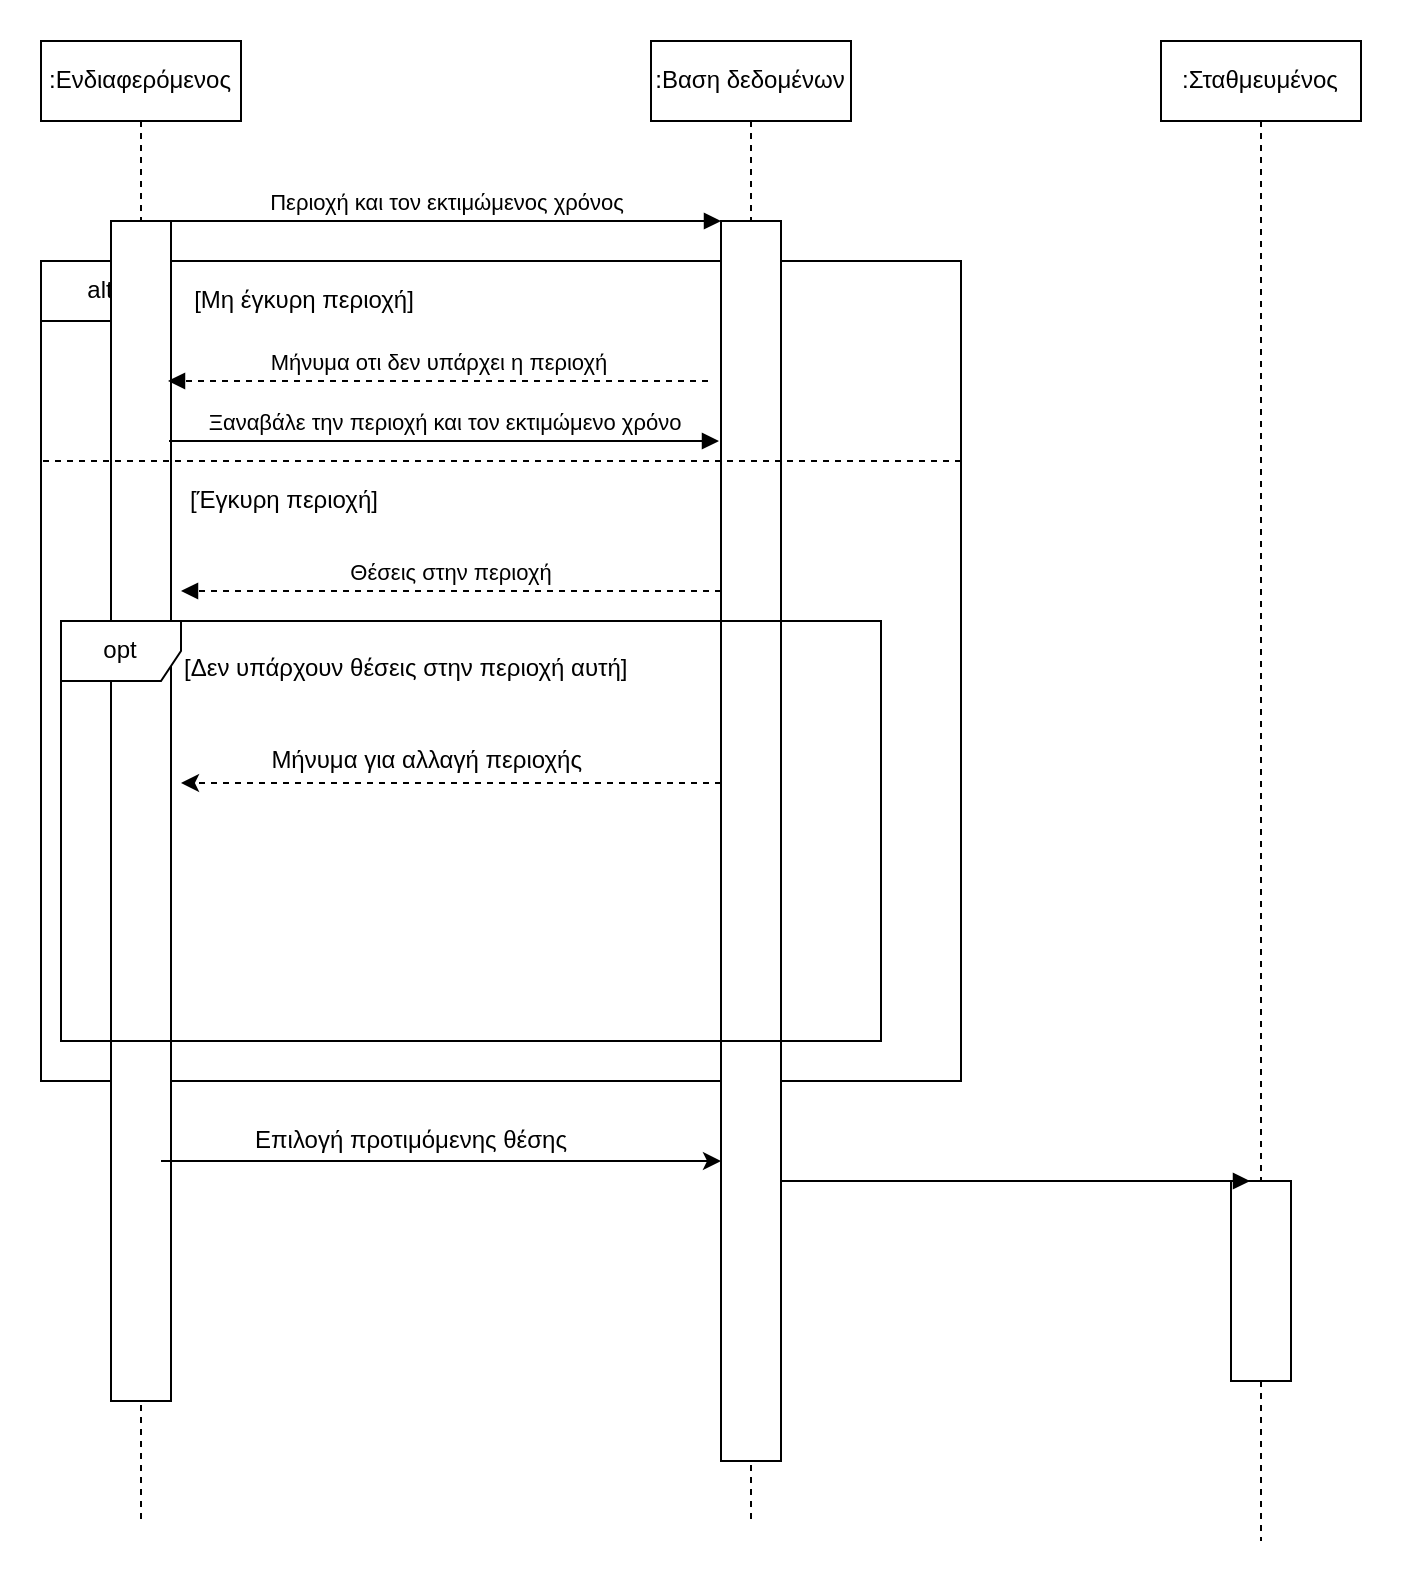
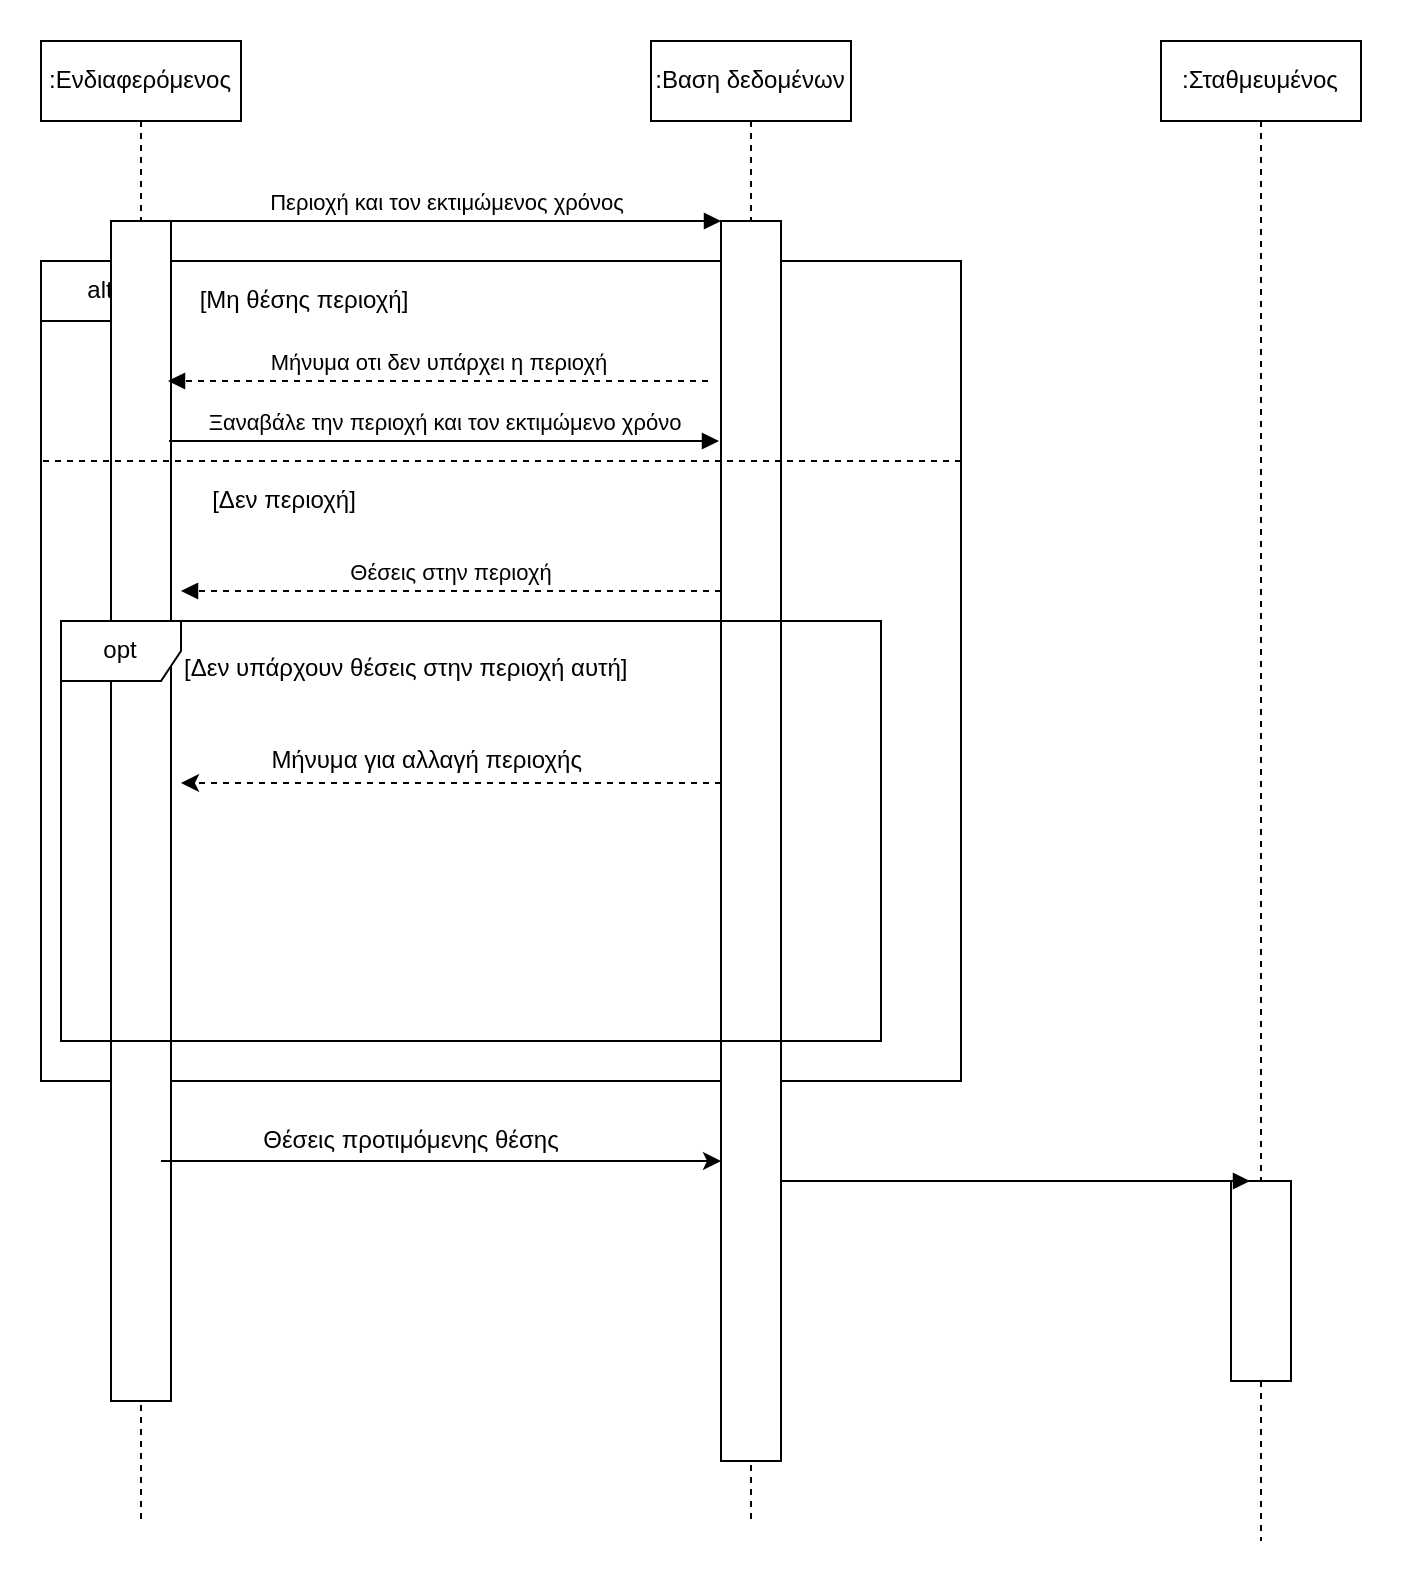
node "[Μη έγκυρη περιοχή]": label "[Μη έγκυρη περιοχή]" -> "[Μη θέσης περιοχή]"
node "[Έγκυρη περιοχή]": label "[Έγκυρη περιοχή]" -> "[Δεν περιοχή]"
node "Επιλογή προτιμόμενης θέσης": label "Επιλογή προτιμόμενης θέσης" -> "Θέσεις προτιμόμενης θέσης"
